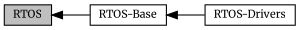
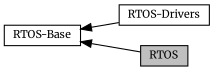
edge "RTOS-Base" -> "RTOS": reversed
